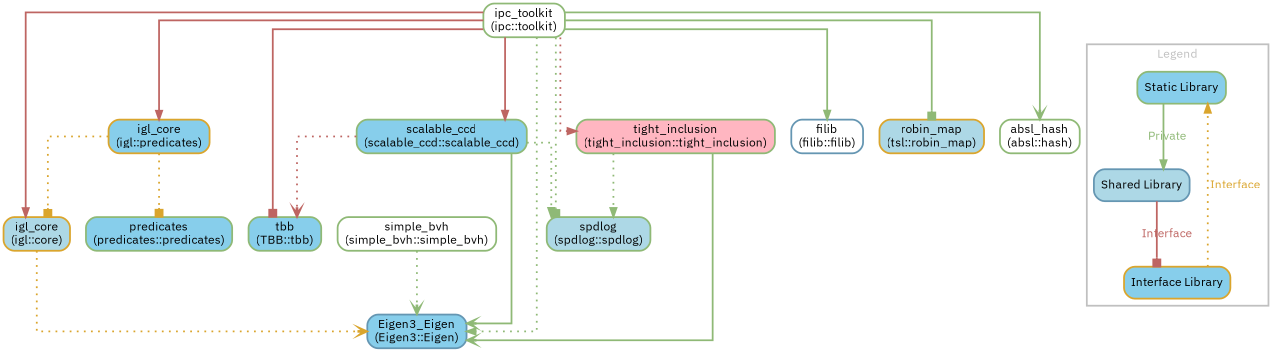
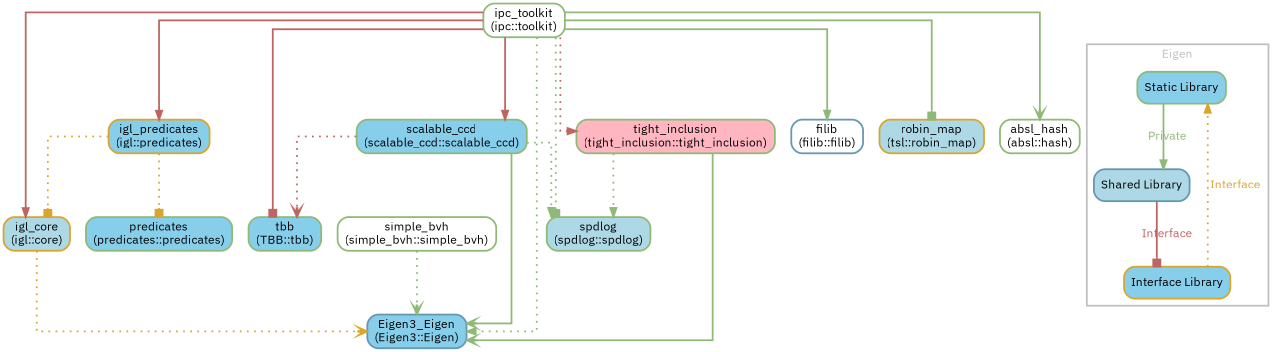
cluster "Legend": label "Legend" -> "Eigen"
node "igl_core (igl::predicates)": label "igl_core (igl::predicates)" -> "igl_predicates (igl::predicates)"
